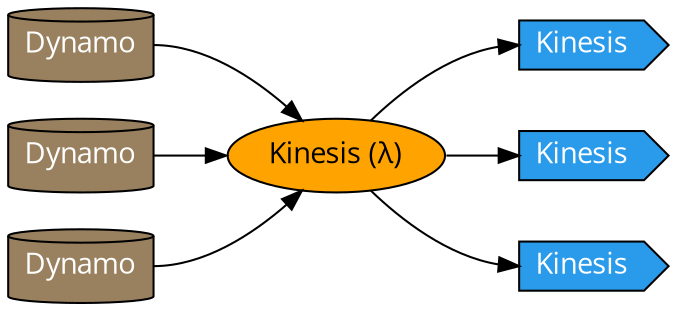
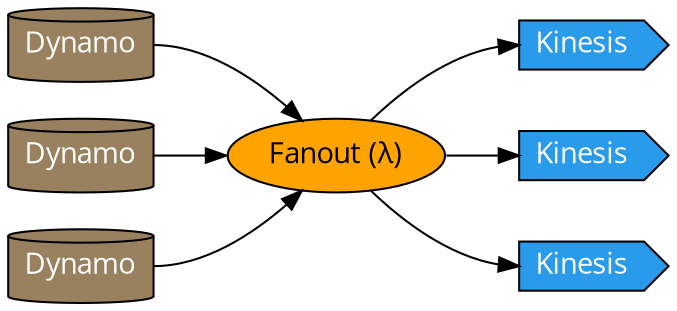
node "Kinesis (λ)": label "Kinesis (λ)" -> "Fanout (λ)"
